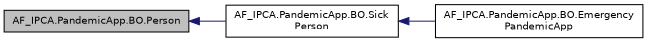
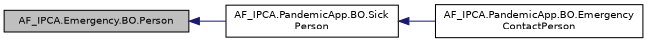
node "AF_IPCA.PandemicApp.BO.Person": label "AF_IPCA.PandemicApp.BO.Person" -> "AF_IPCA.Emergency.BO.Person"
node "AF_IPCA.PandemicApp.BO.Emergency PandemicApp": label "AF_IPCA.PandemicApp.BO.Emergency PandemicApp" -> "AF_IPCA.PandemicApp.BO.Emergency ContactPerson"
